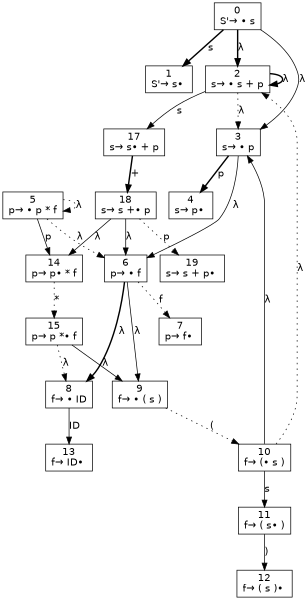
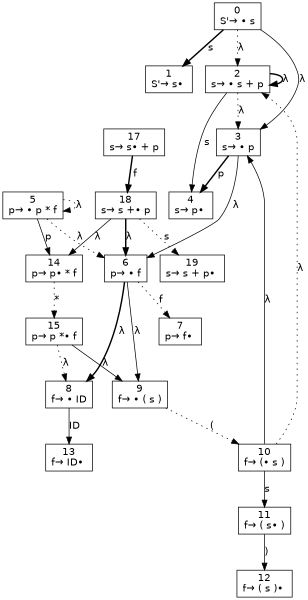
edge "0" -> "2": style bold -> dotted
edge "2" -> "17": now "2" -> "4"
edge "17" -> "18": label "+" -> "f"
edge "18" -> "6": style solid -> bold
edge "18" -> "19": label "p" -> "s"
